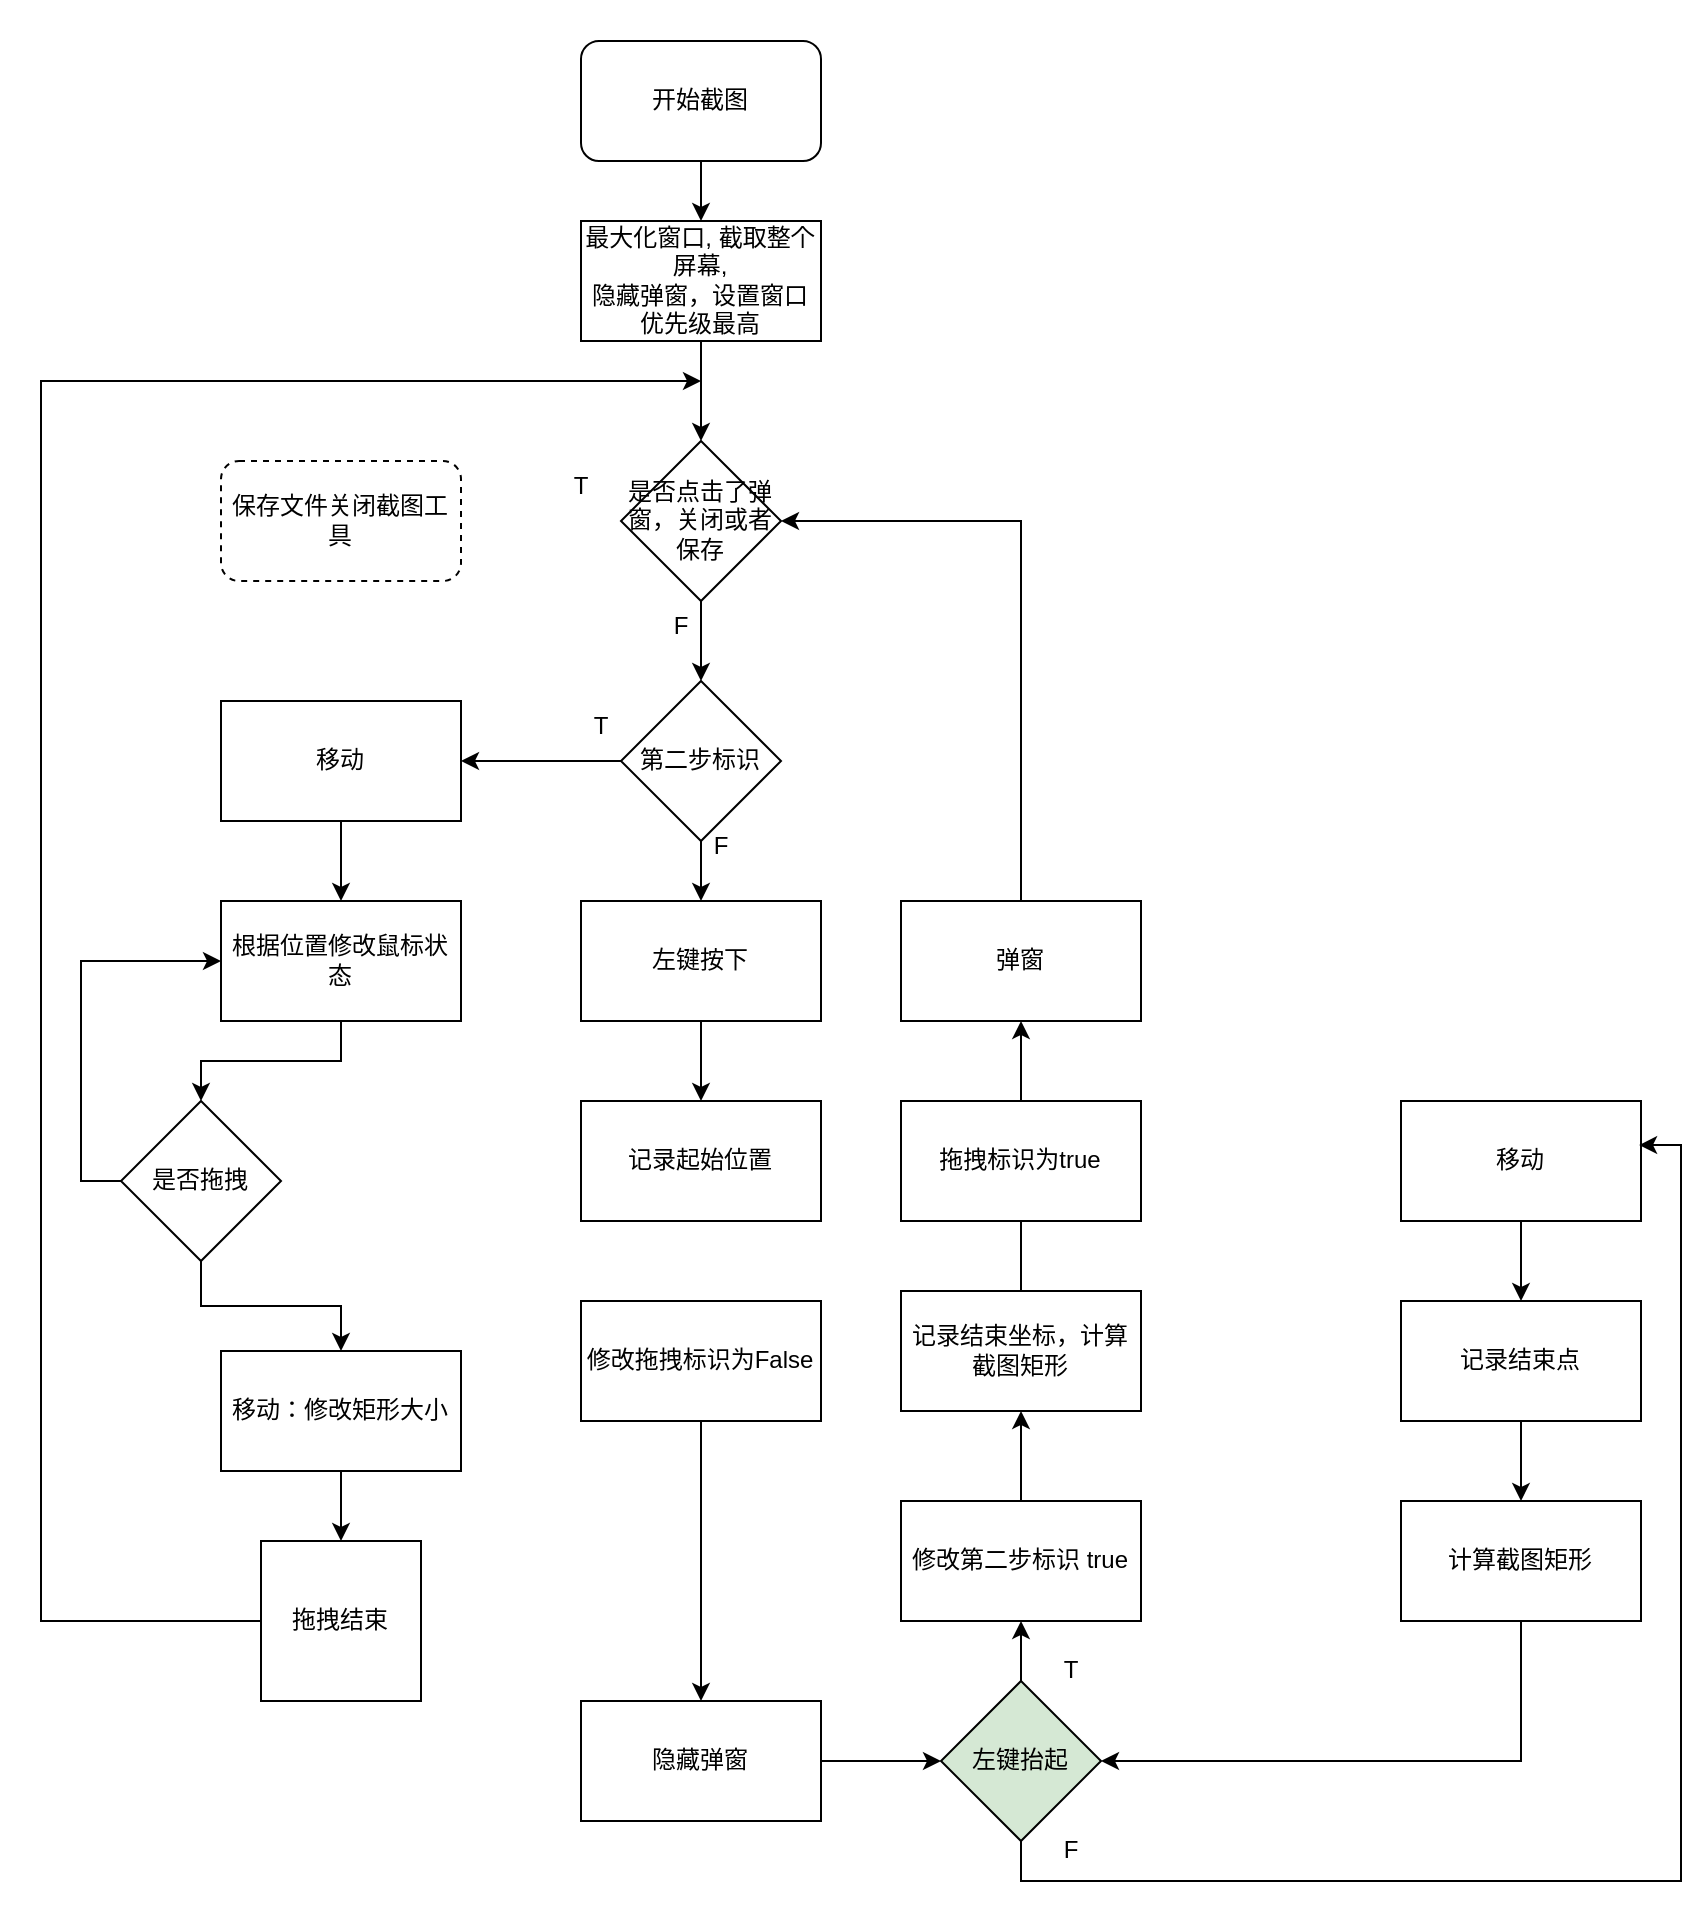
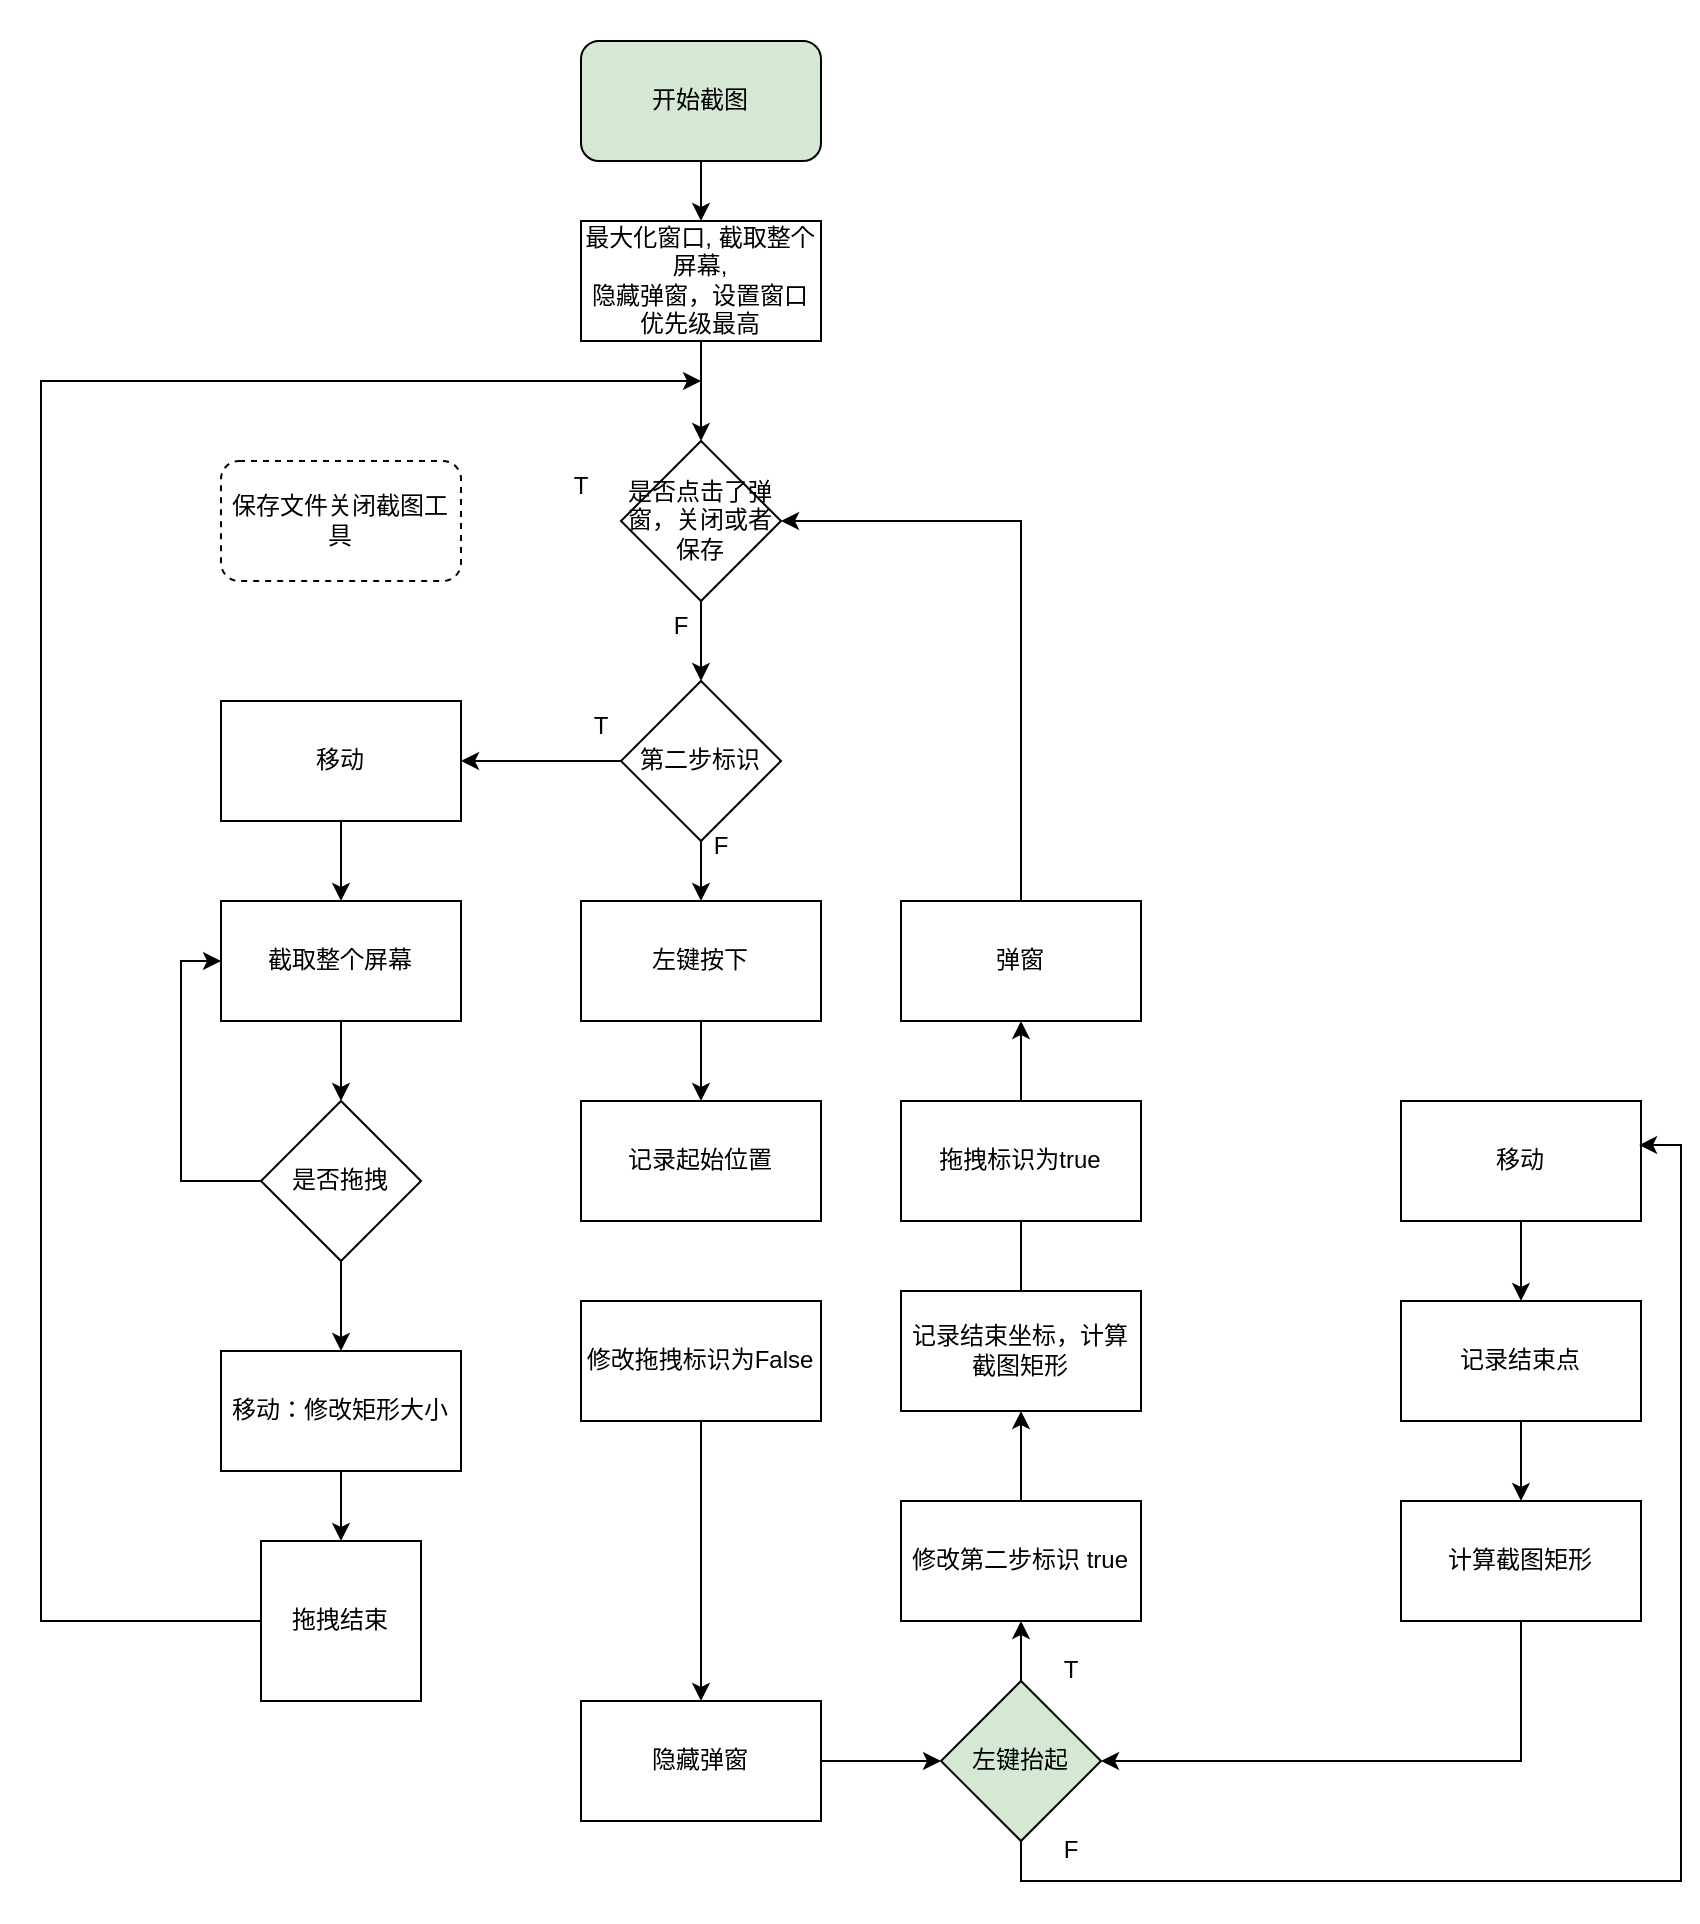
node "开始截图": fillcolor #ffffff -> #d5e8d4
node "根据位置修改鼠标状态": label "根据位置修改鼠标状态" -> "截取整个屏幕"
node "是否拖拽": moved (201, 1181) -> (341, 1181)
